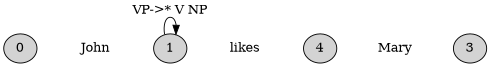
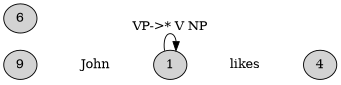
node "0": label "0" -> "9"
node "Mary": removed
node "3": label "3" -> "6"
